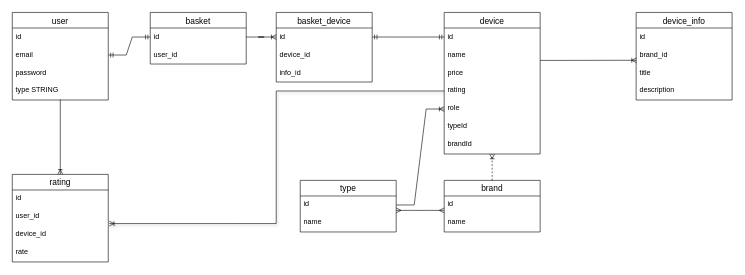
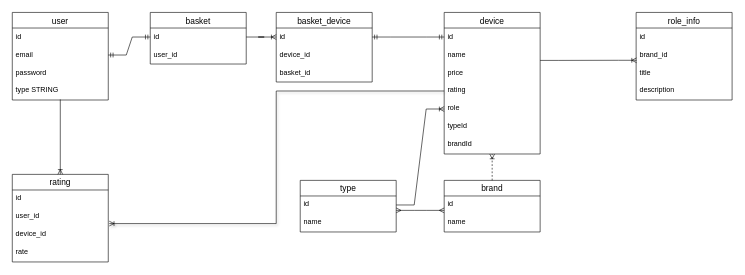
node "device_info": label "device_info" -> "role_info"
node "info_id": label "info_id" -> "basket_id"
